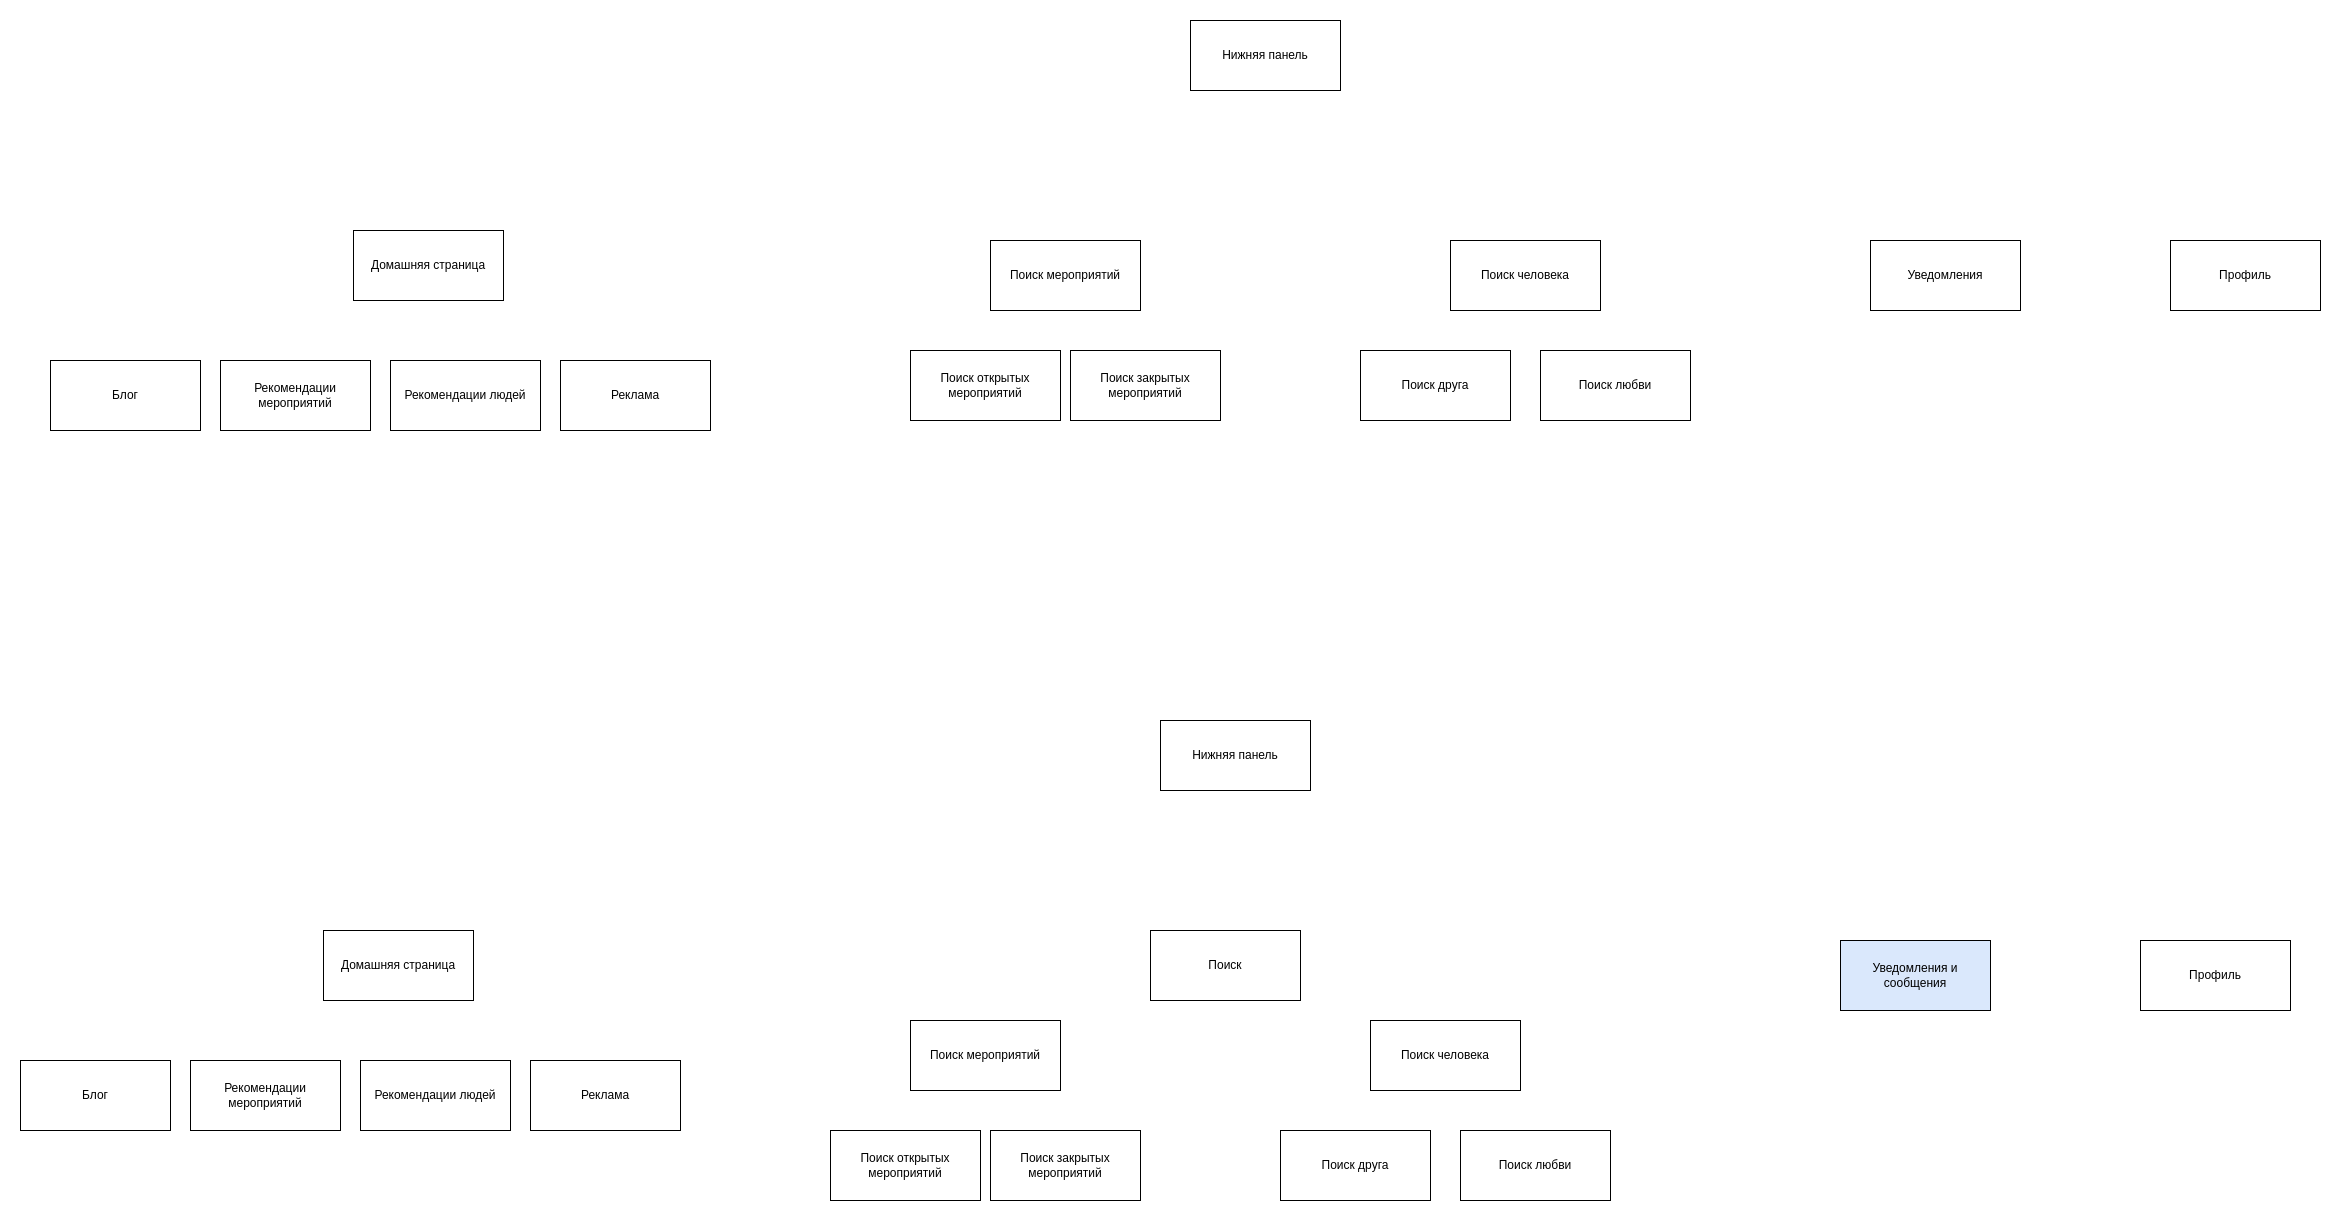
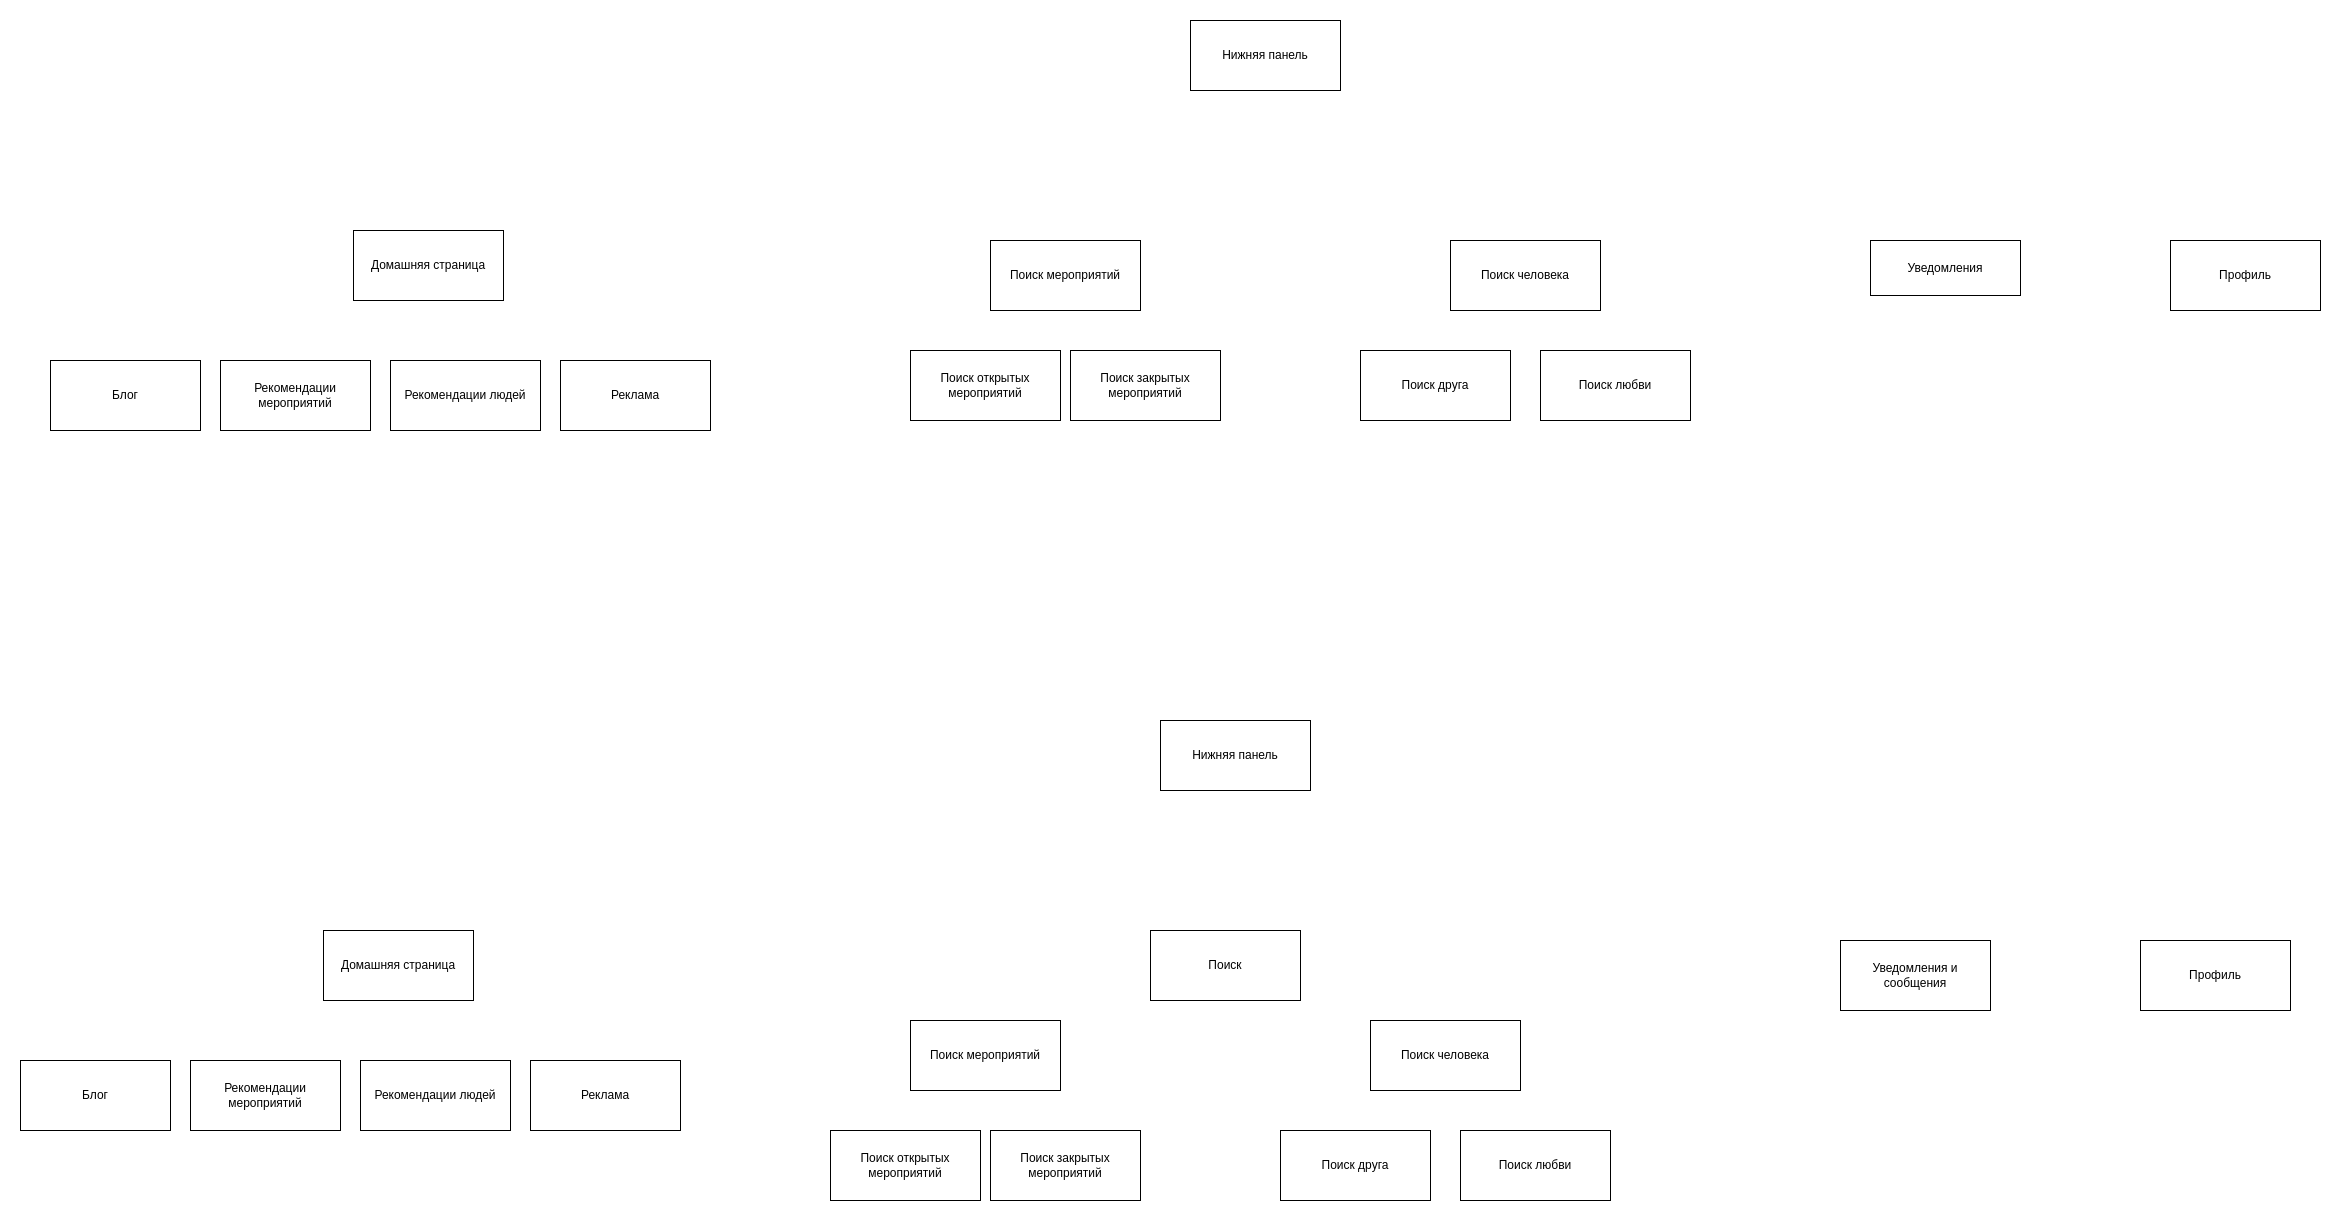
node "Уведомления": size 150x70 -> 150x55
node "Уведомления и сообщения": fillcolor #dae8fc -> #ffffff
